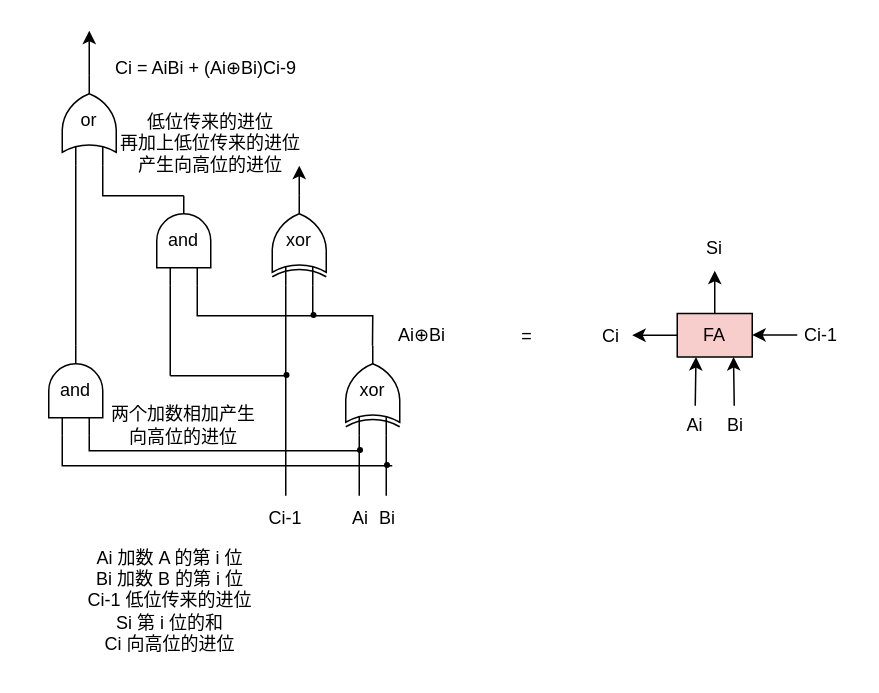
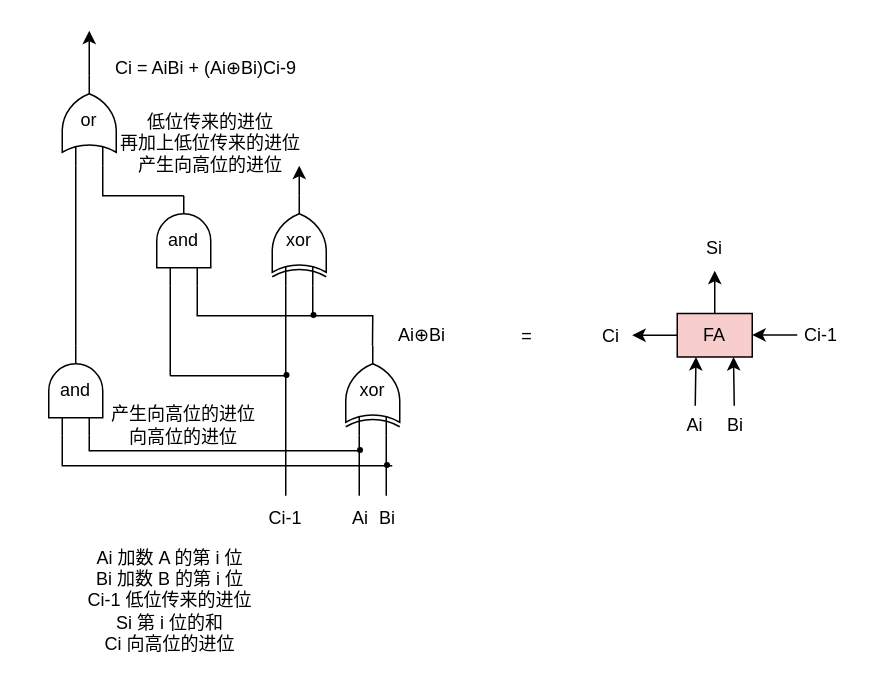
node "两个加数相加产生 向高位的进位": label "两个加数相加产生 向高位的进位" -> "产生向高位的进位 向高位的进位"
